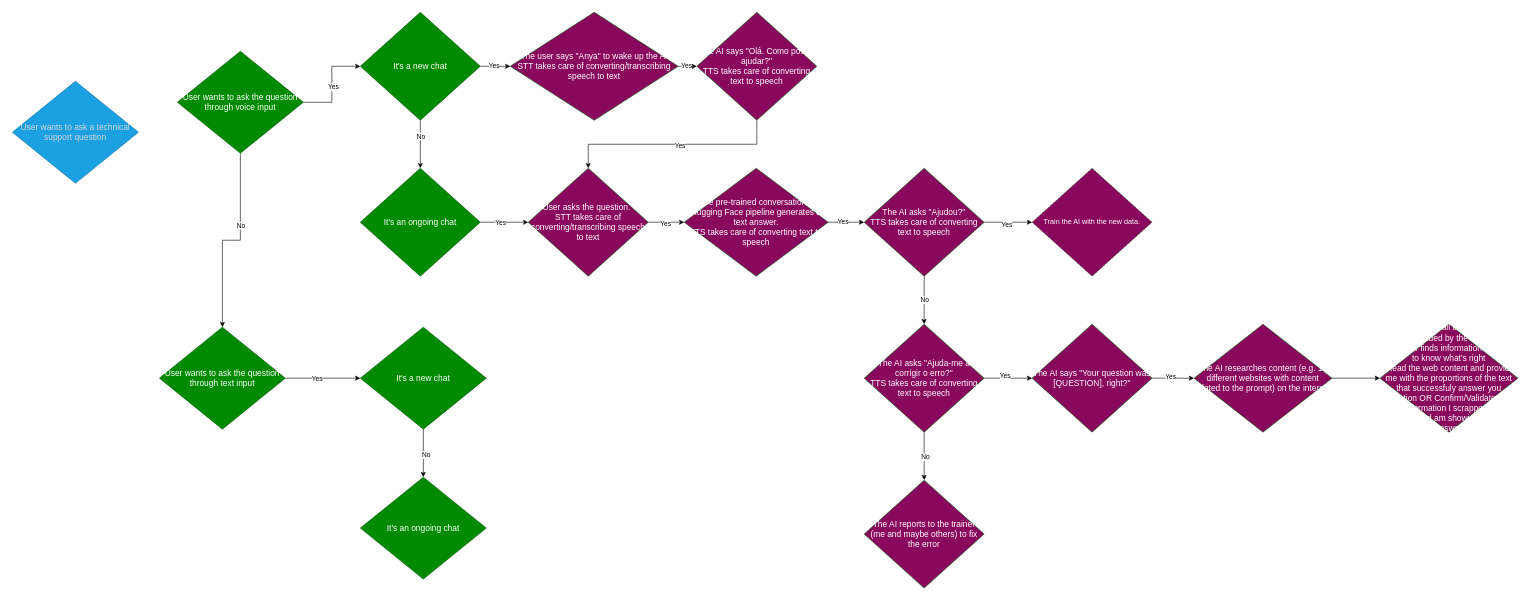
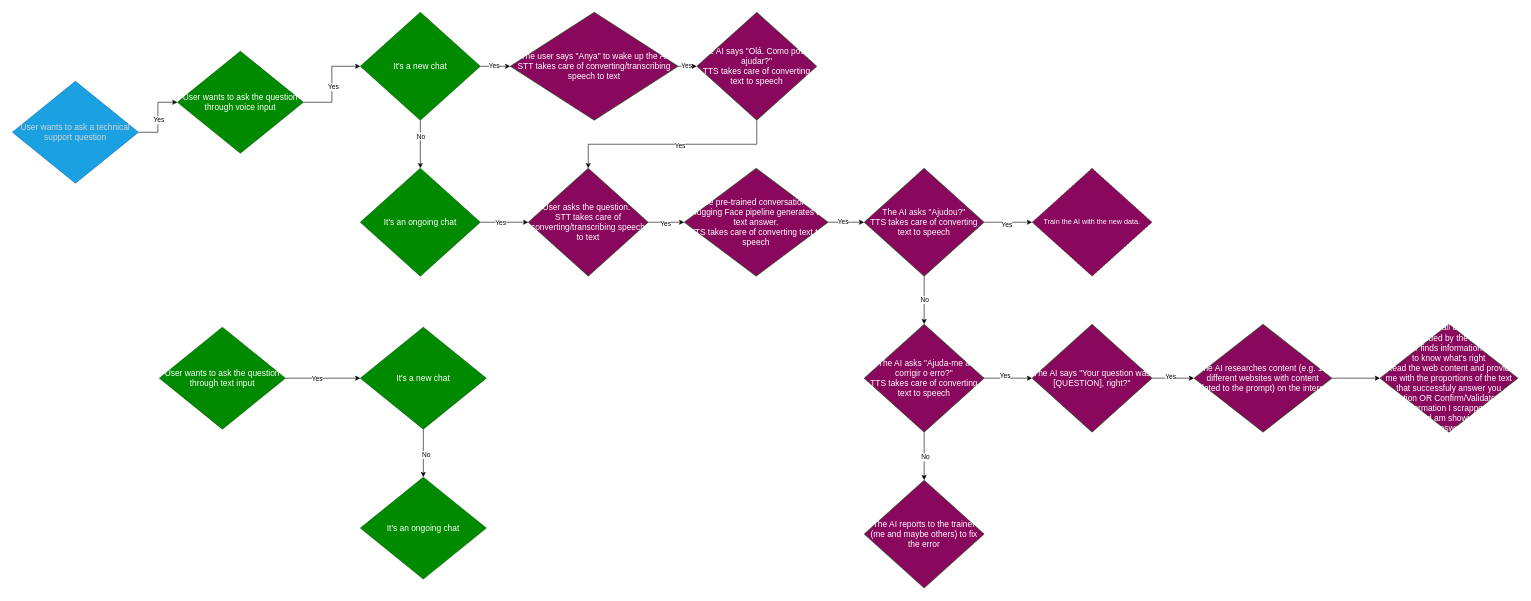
edge "User wants to ask a technical support question" -> "User wants to ask the question through voice input": added, label "Yes"
edge "User wants to ask the question through voice input" -> "User wants to ask the question through text input": removed, label "No"
